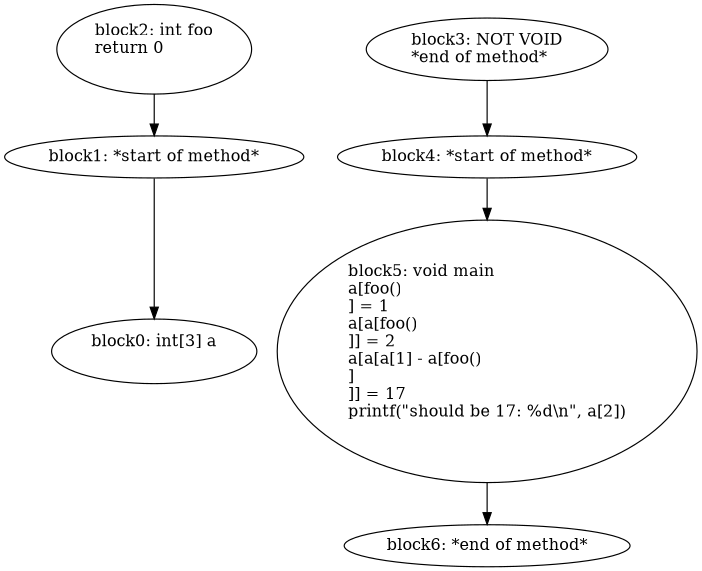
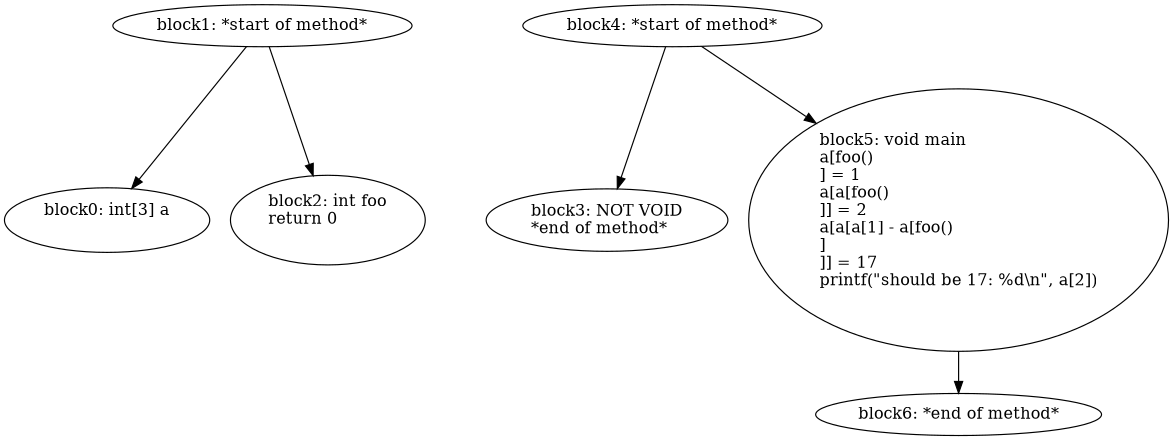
edge "block3: NOT VOID *end of method*" -> "block4: *start of method*": reversed
edge "block2: int foo return 0" -> "block1: *start of method*": reversed
